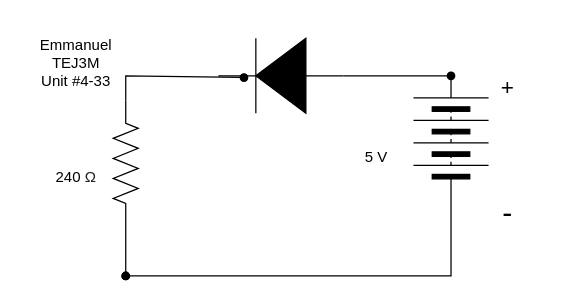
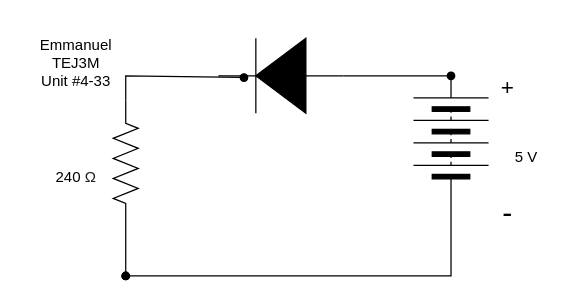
node "5 V": moved (376, 157) -> (526, 157)
